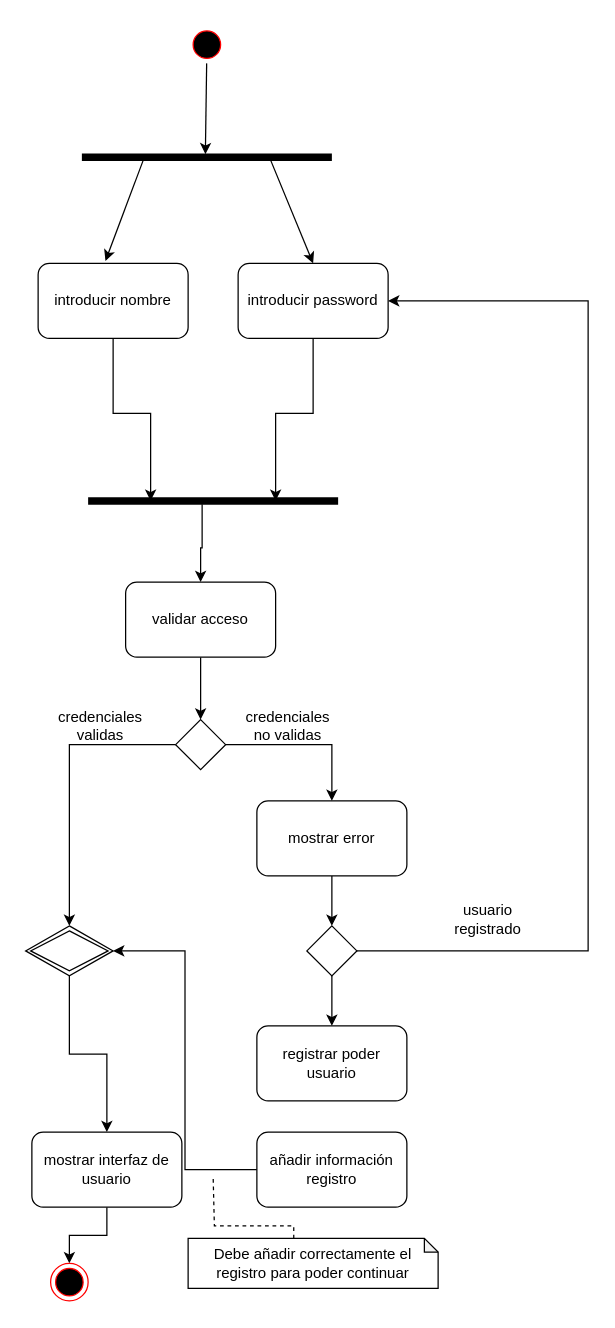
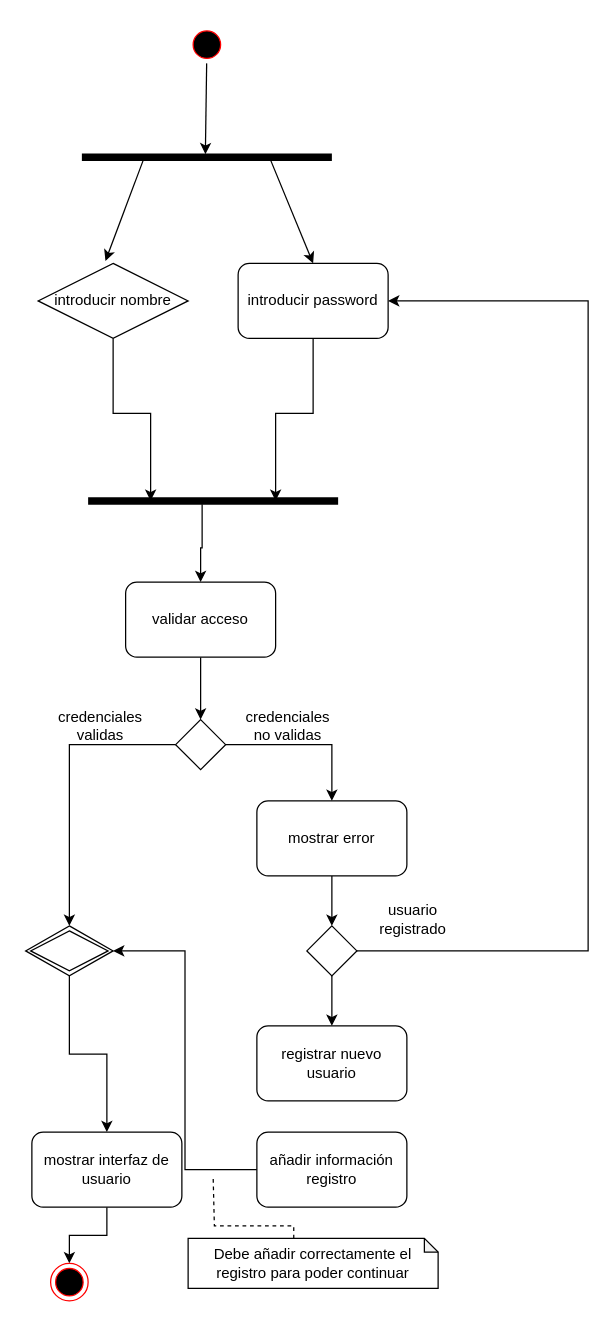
node "introducir nombre": shape rounded rectangle -> diamond
node "usuario registrado": moved (488, 919) -> (413, 919)
node "registrar poder usuario": label "registrar poder usuario" -> "registrar nuevo usuario"
